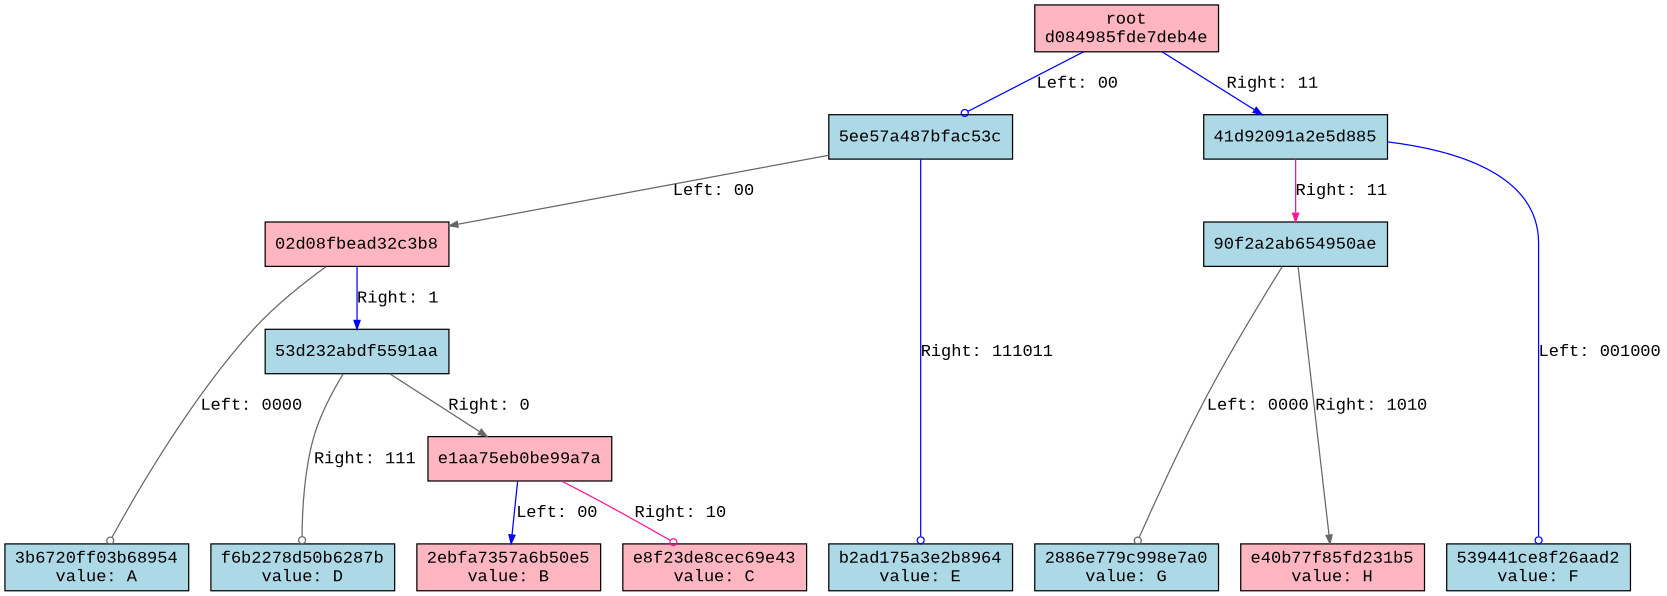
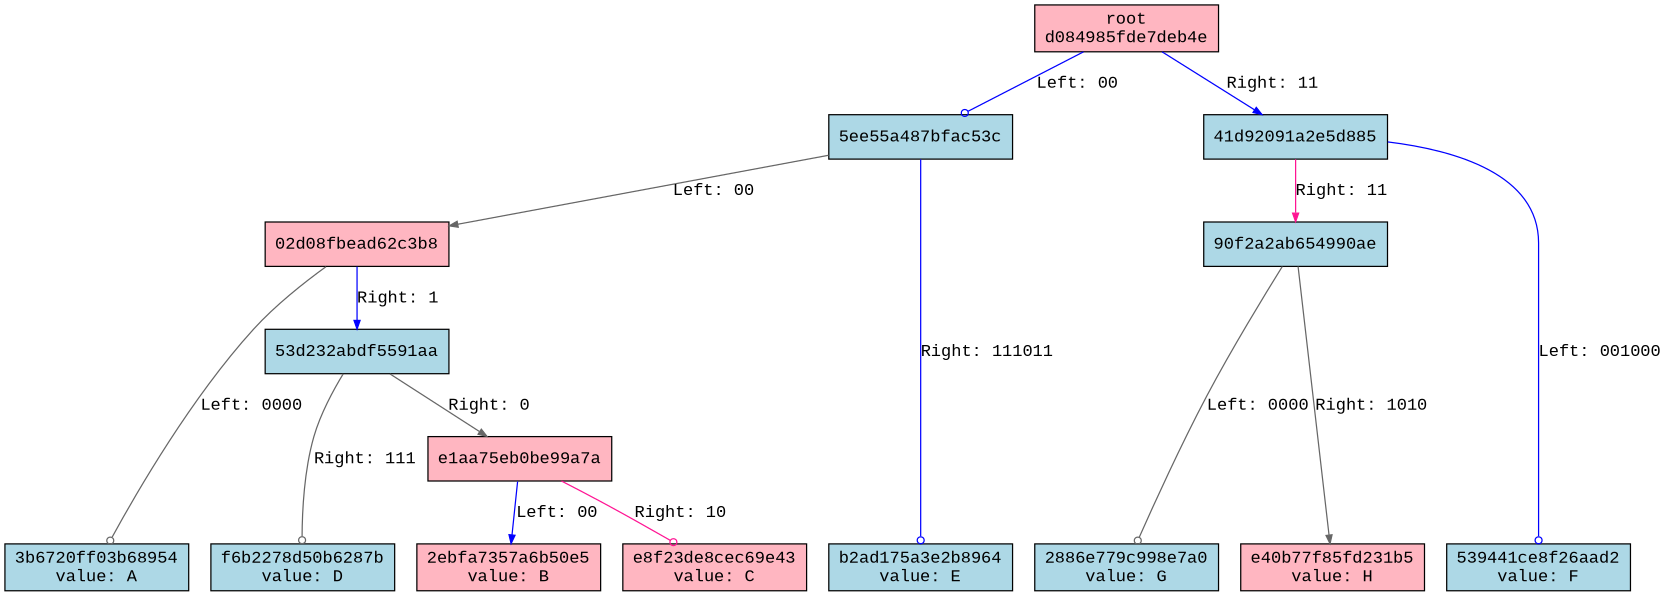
node "5ee57a487bfac53c": label "5ee57a487bfac53c" -> "5ee55a487bfac53c"
node "02d08fbead32c3b8": label "02d08fbead32c3b8" -> "02d08fbead62c3b8"
node "90f2a2ab654950ae": label "90f2a2ab654950ae" -> "90f2a2ab654990ae"
